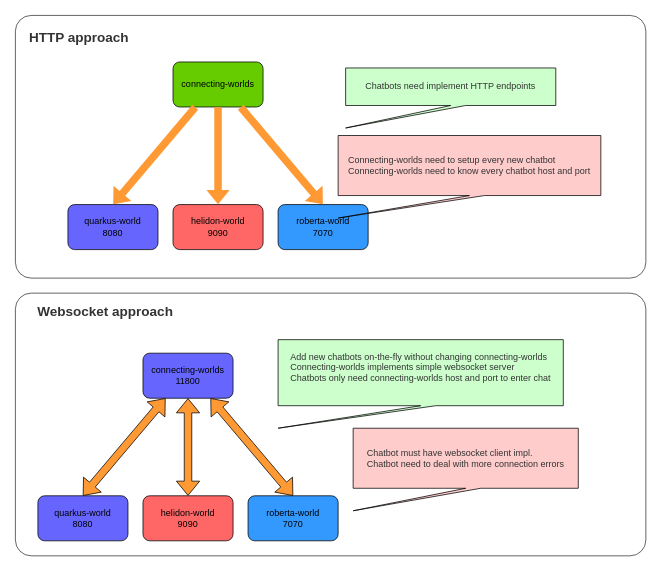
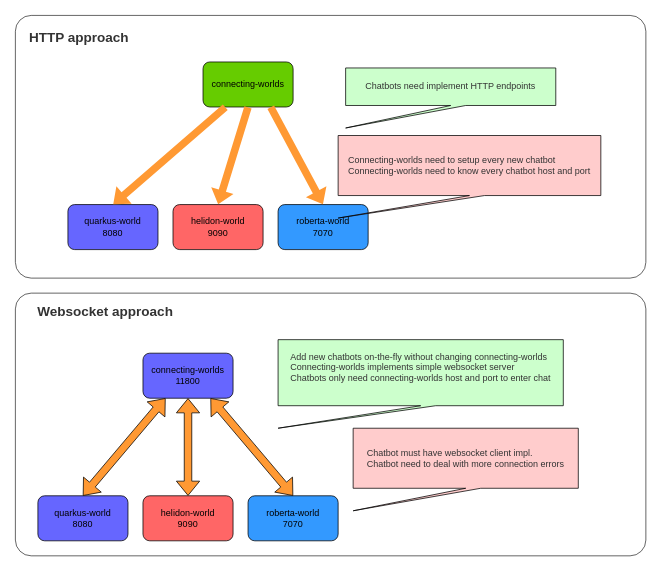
node "connecting-worlds": moved (218, 84) -> (248, 84)
